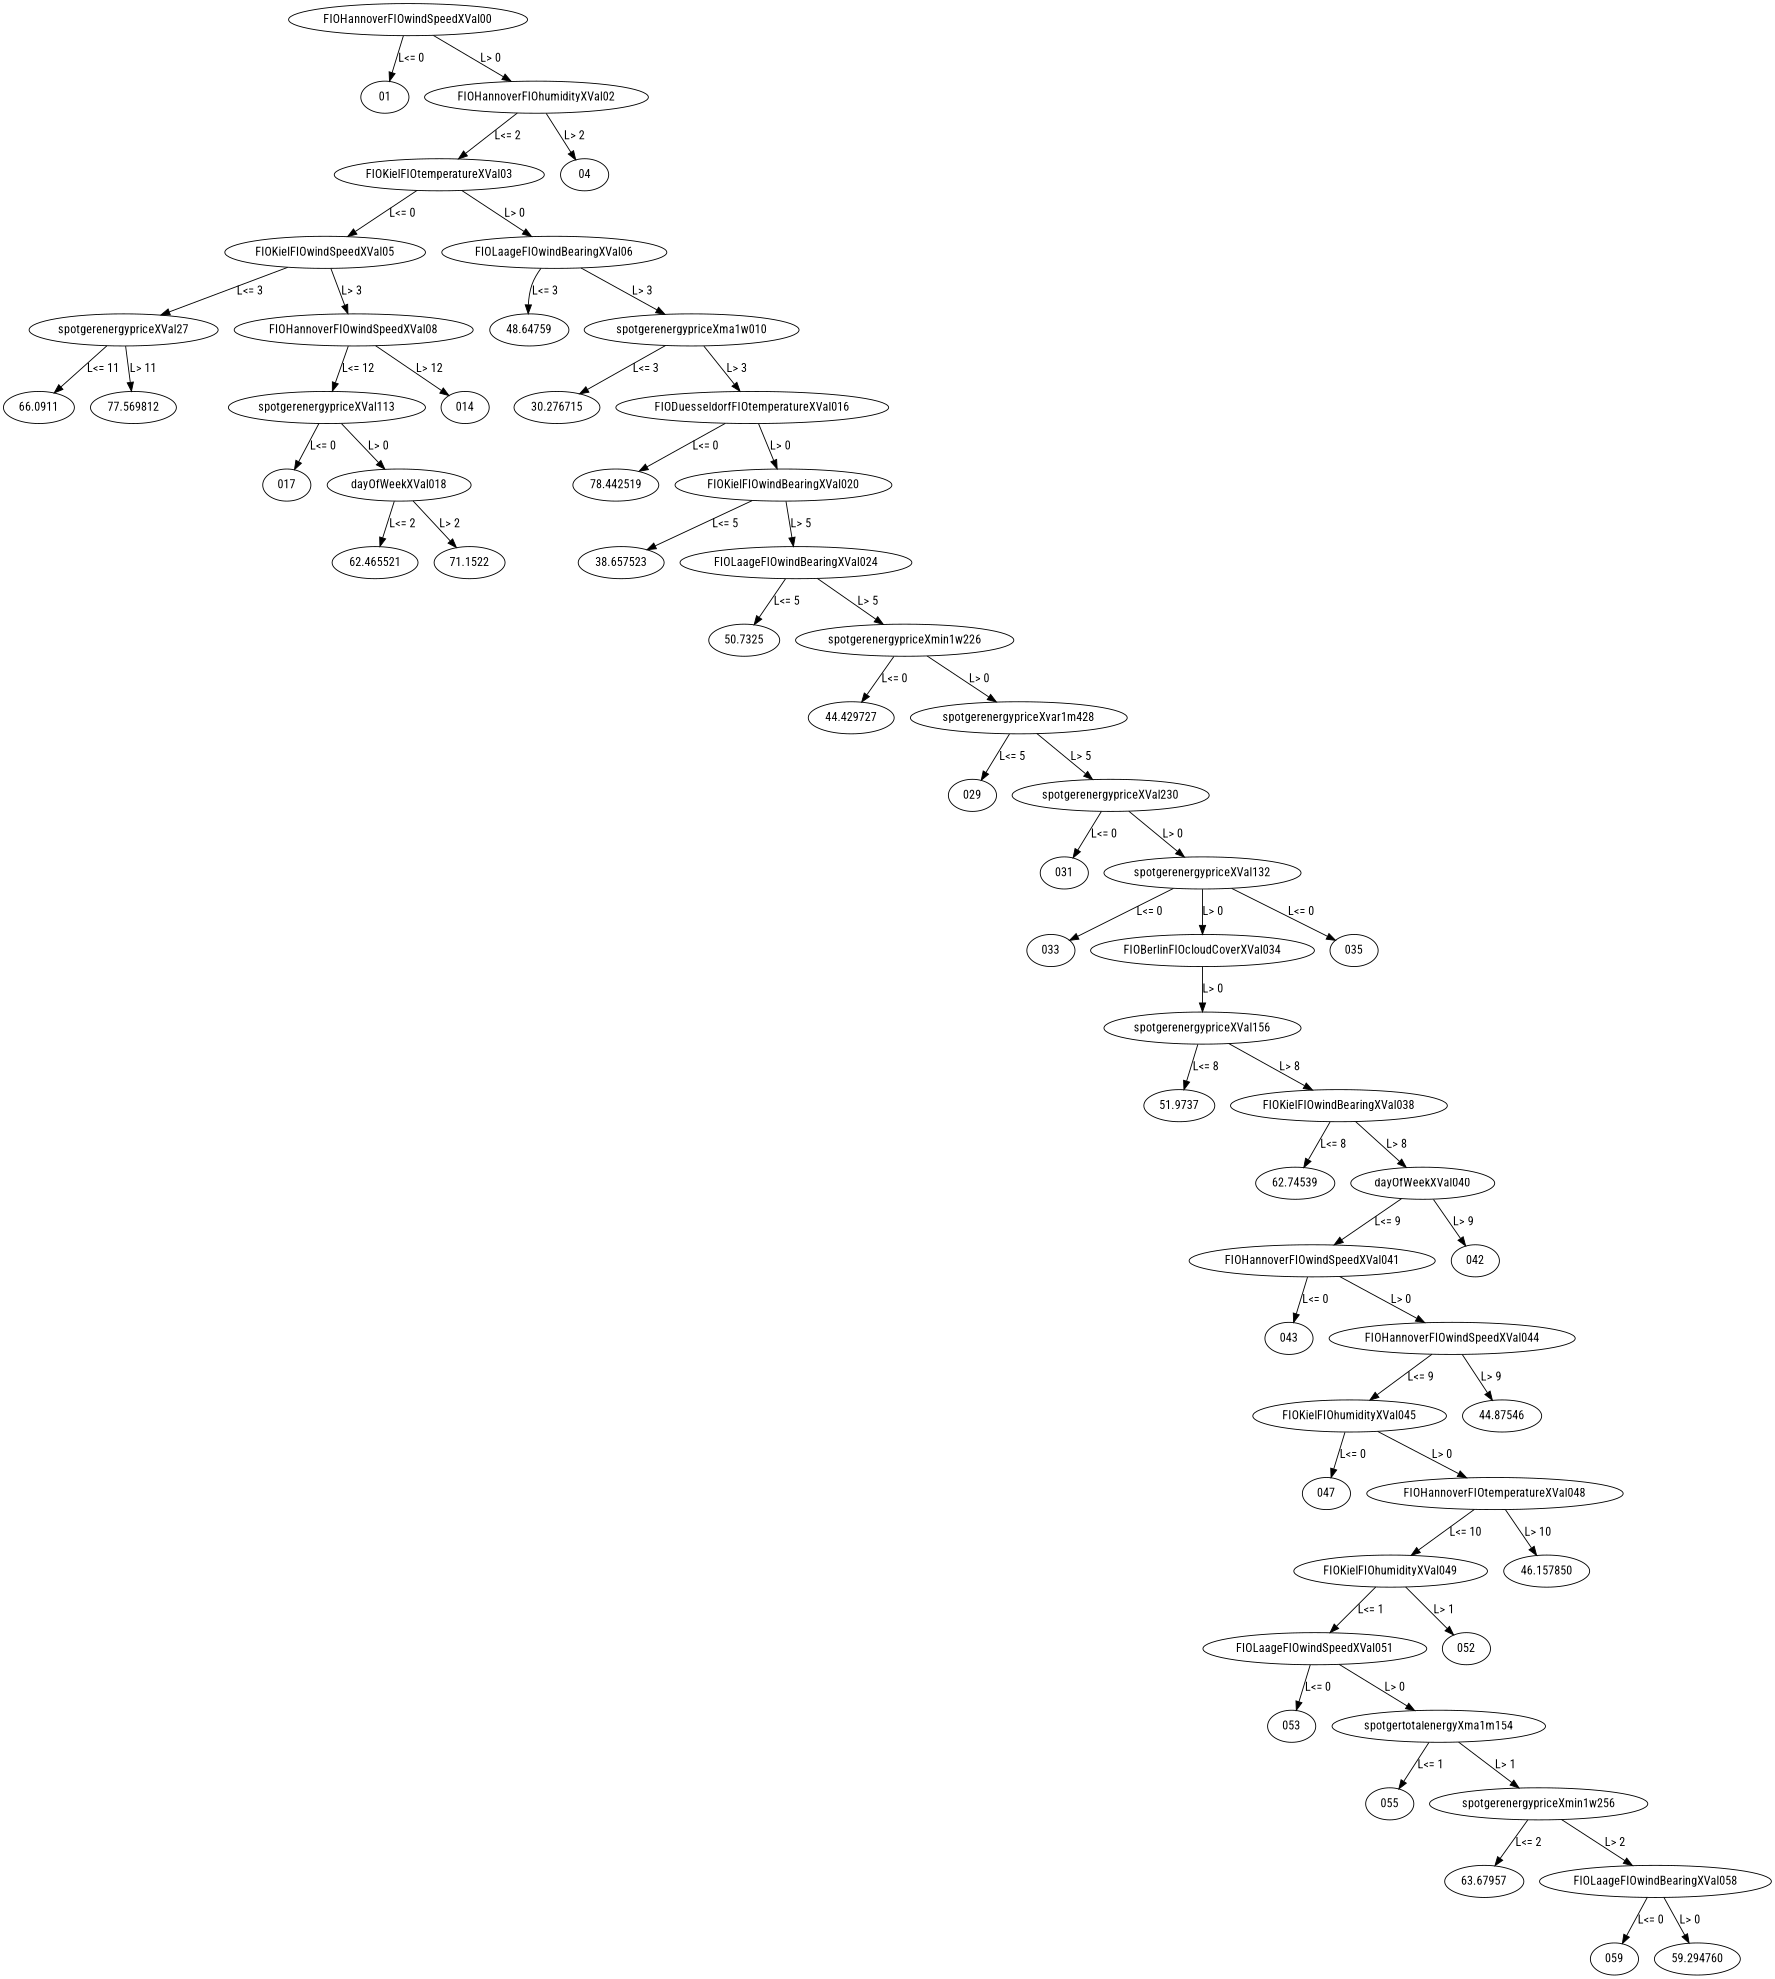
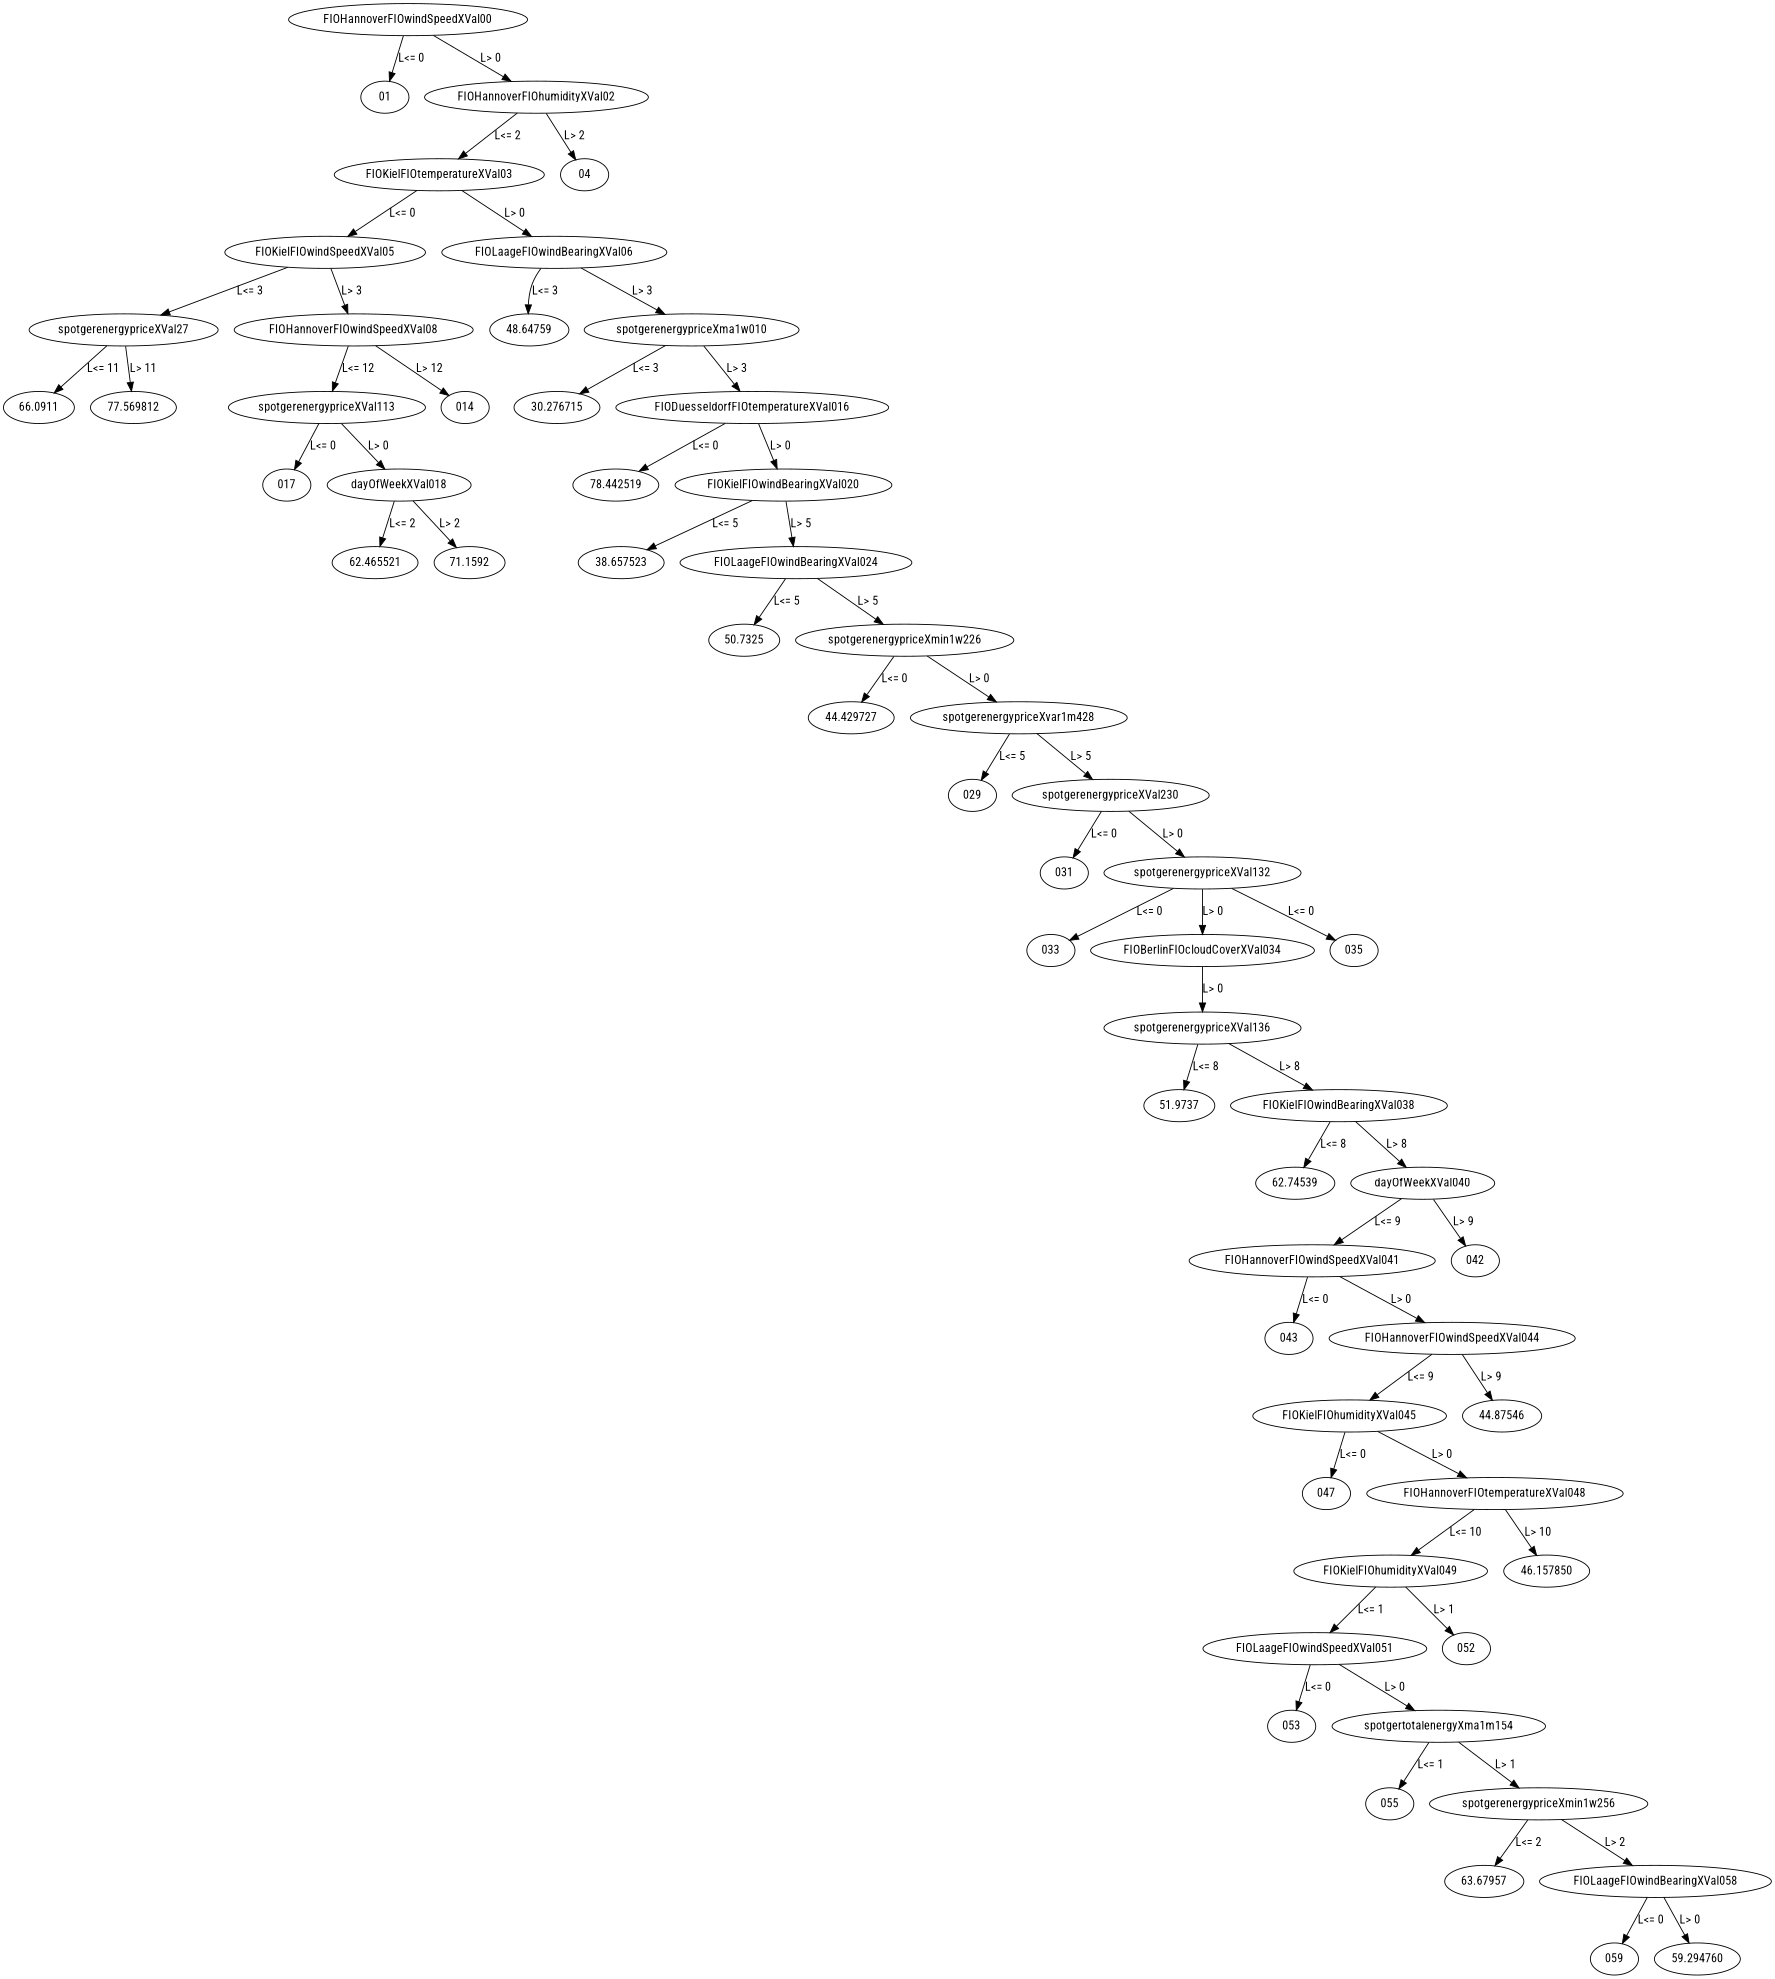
node "71.1522": label "71.1522" -> "71.1592"
node "spotgerenergypriceXVal156": label "spotgerenergypriceXVal156" -> "spotgerenergypriceXVal136"
